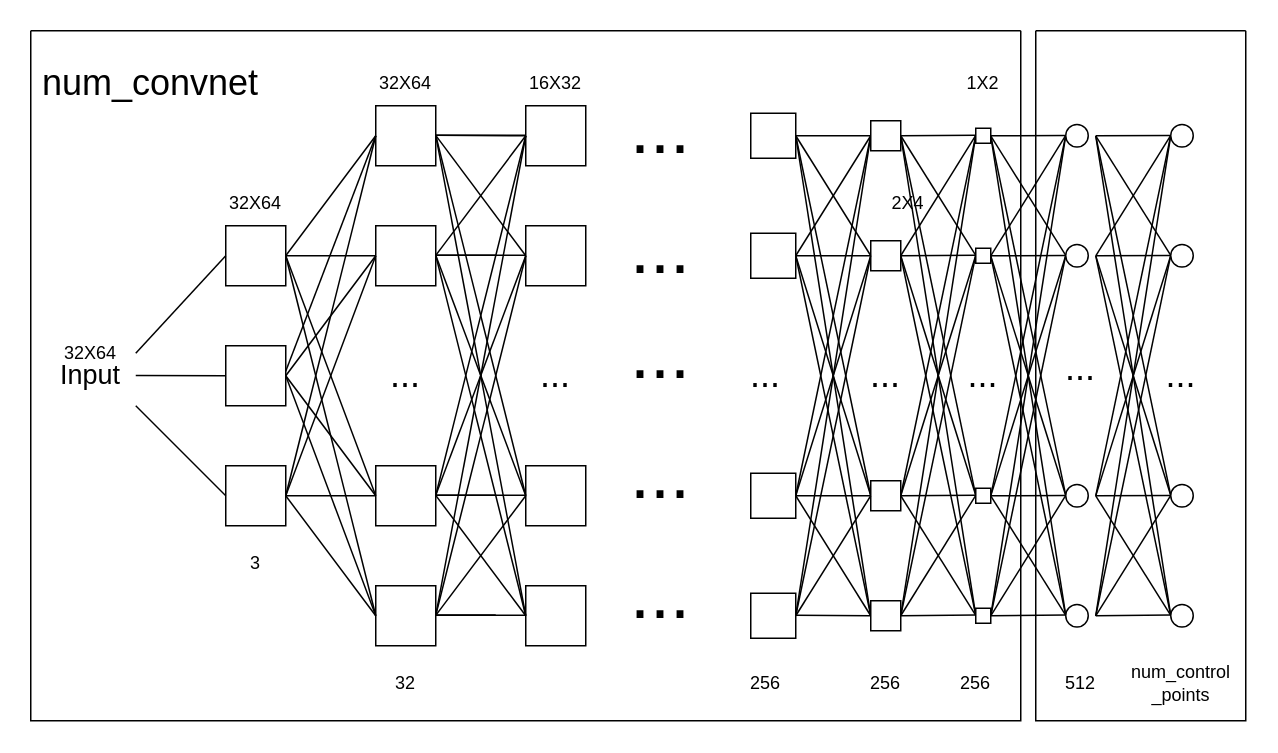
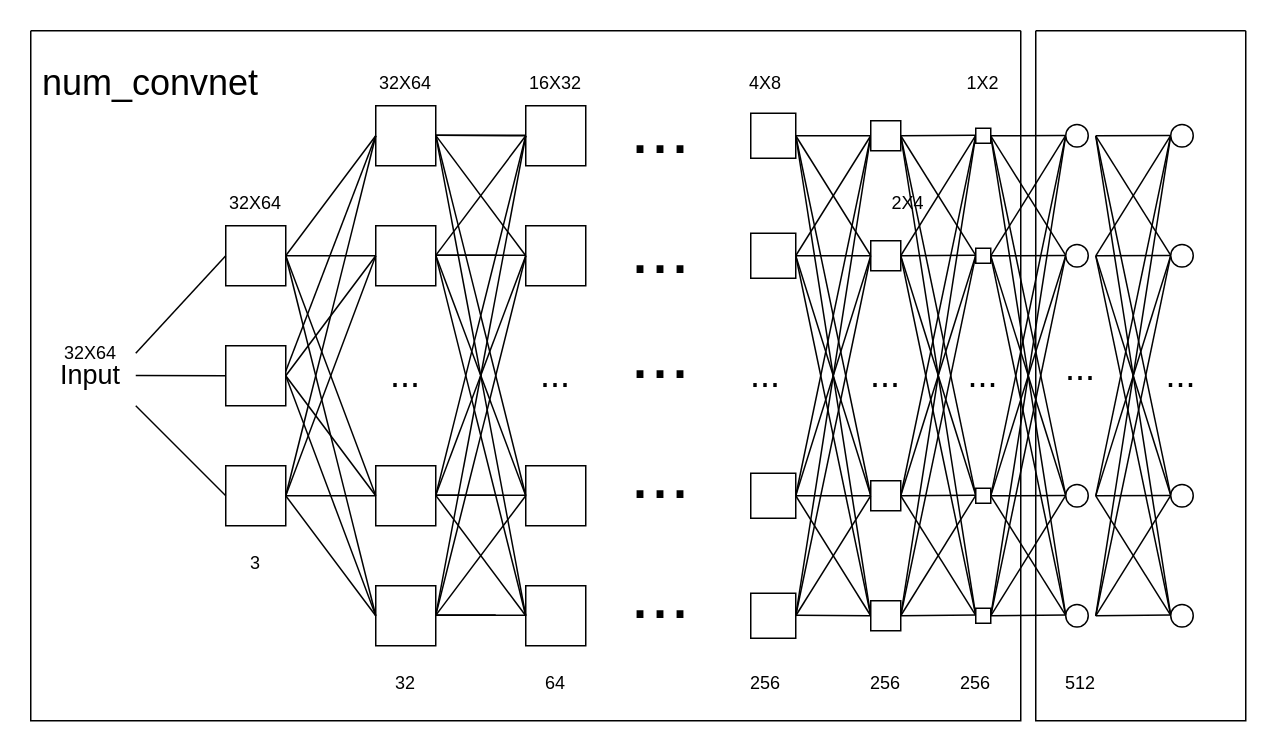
node "4X8": added
node "64": added
node "num_control _points": removed
